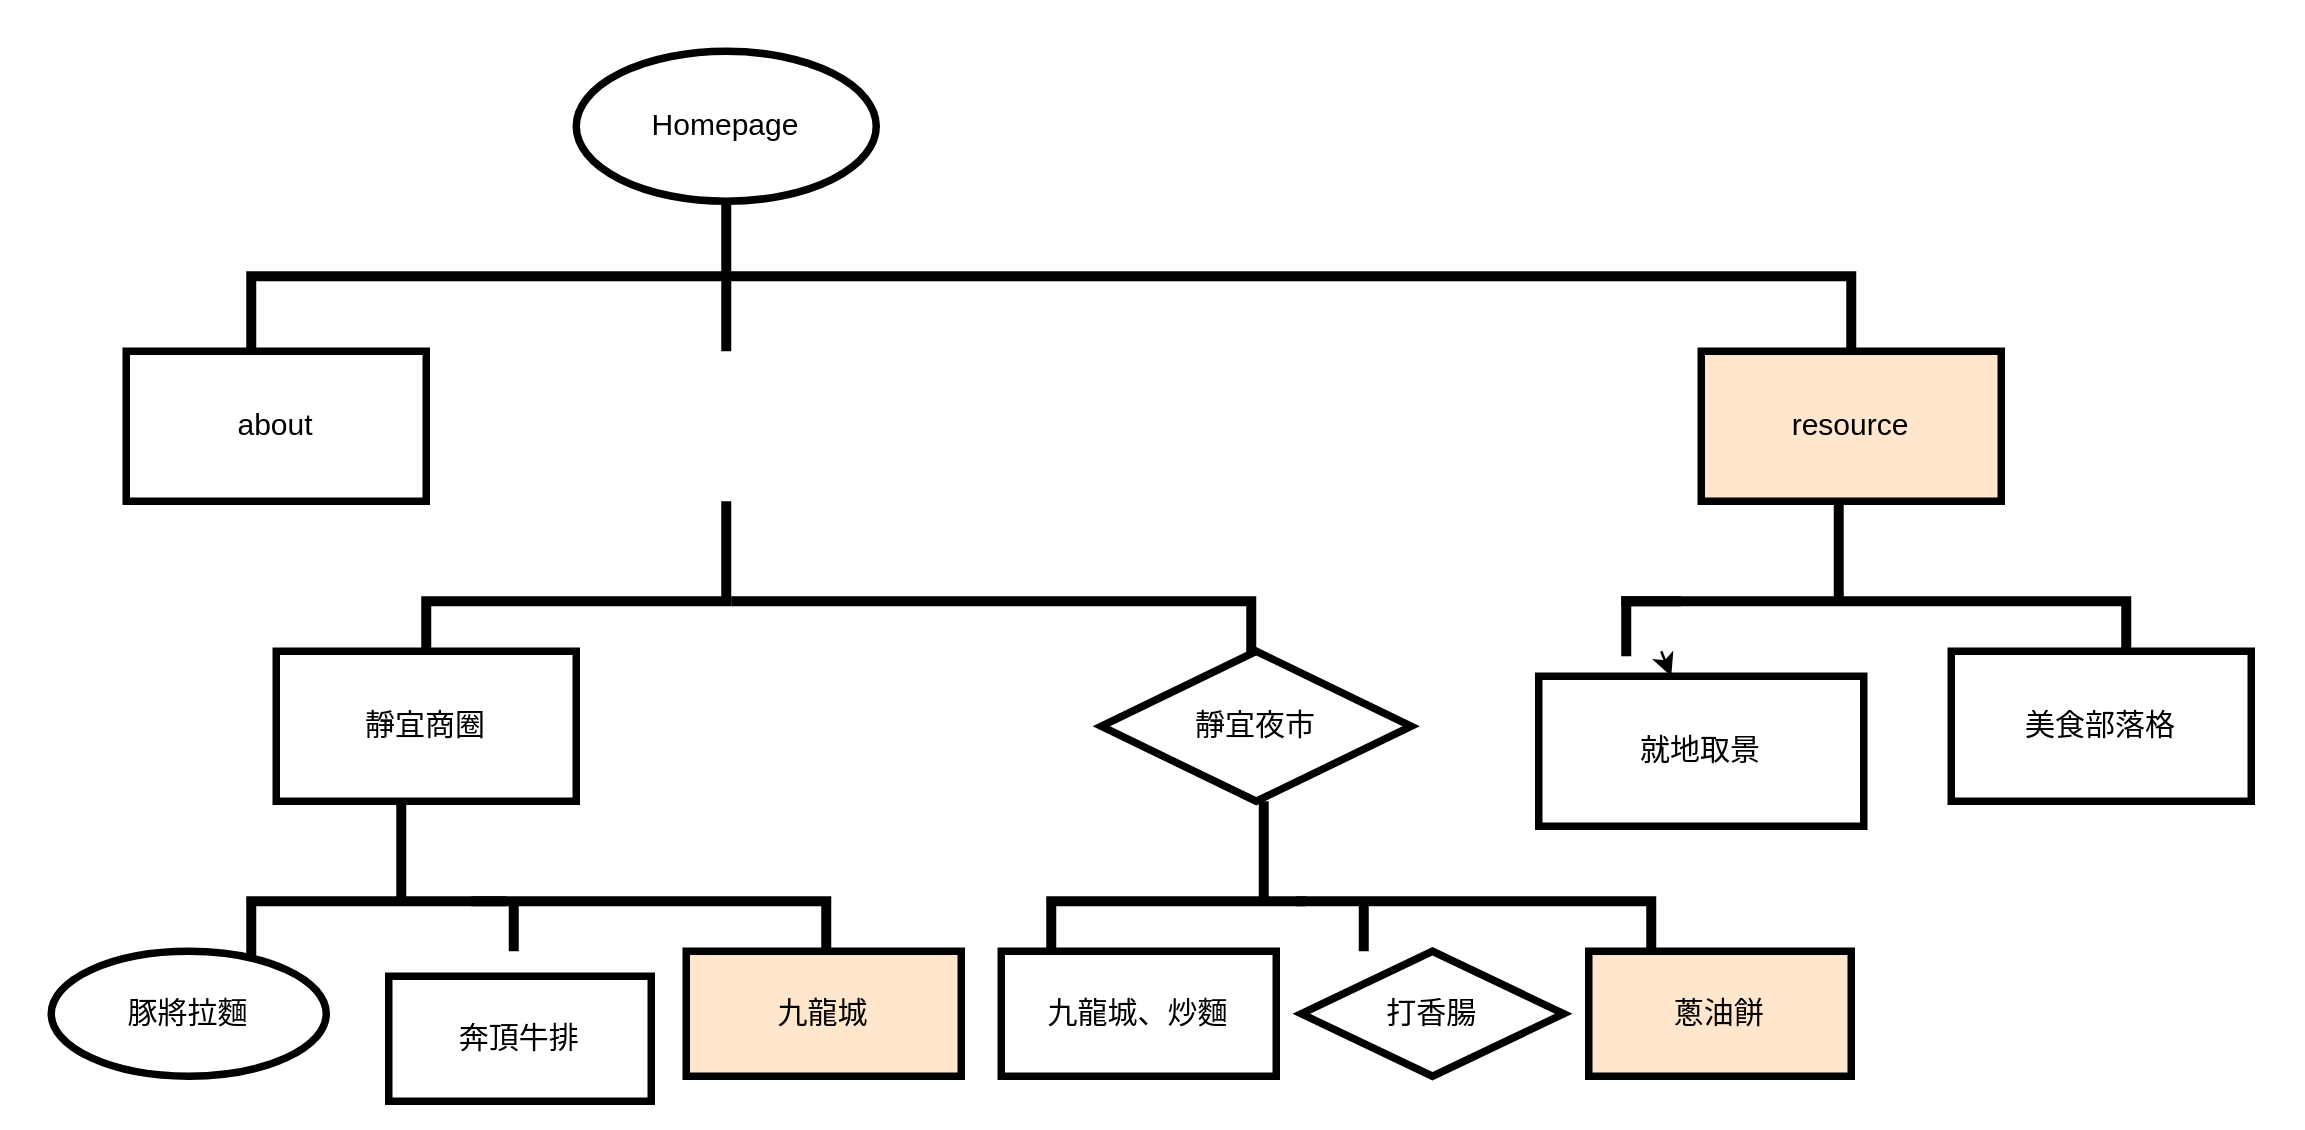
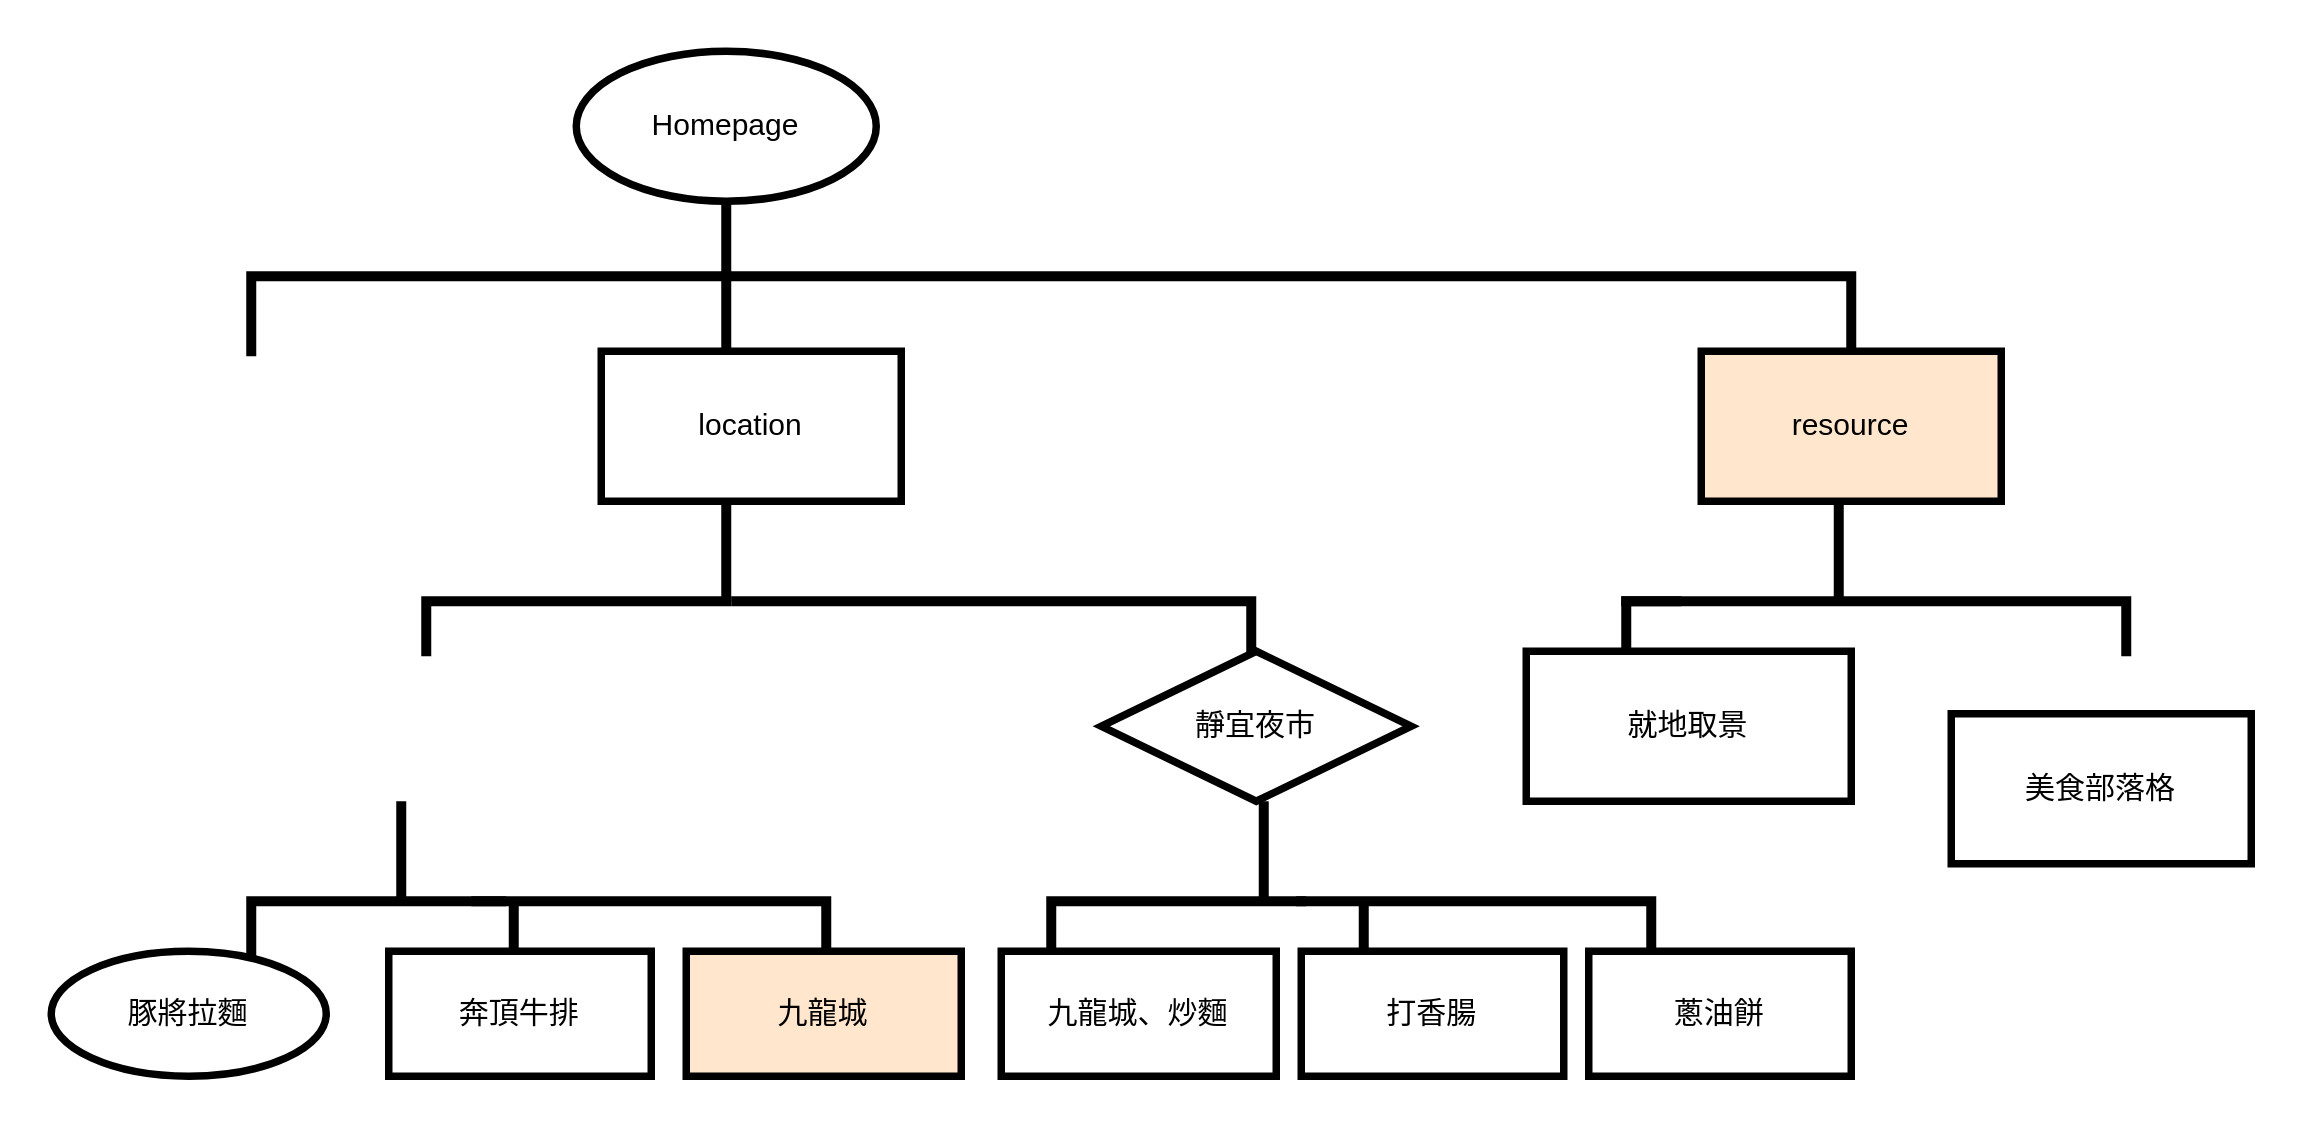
node "about": removed
node "location": added
node "靜宜商圈": removed
node "美食部落格": moved (2101, 726) -> (2101, 789)
node "就地取景": moved (1701, 751) -> (1689, 726)
node "打香腸": shape diamond -> rectangle
node "蔥油餅": fillcolor #ffe6cc -> #ffffff
node "奔頂牛排": moved (520, 1039) -> (520, 1014)
